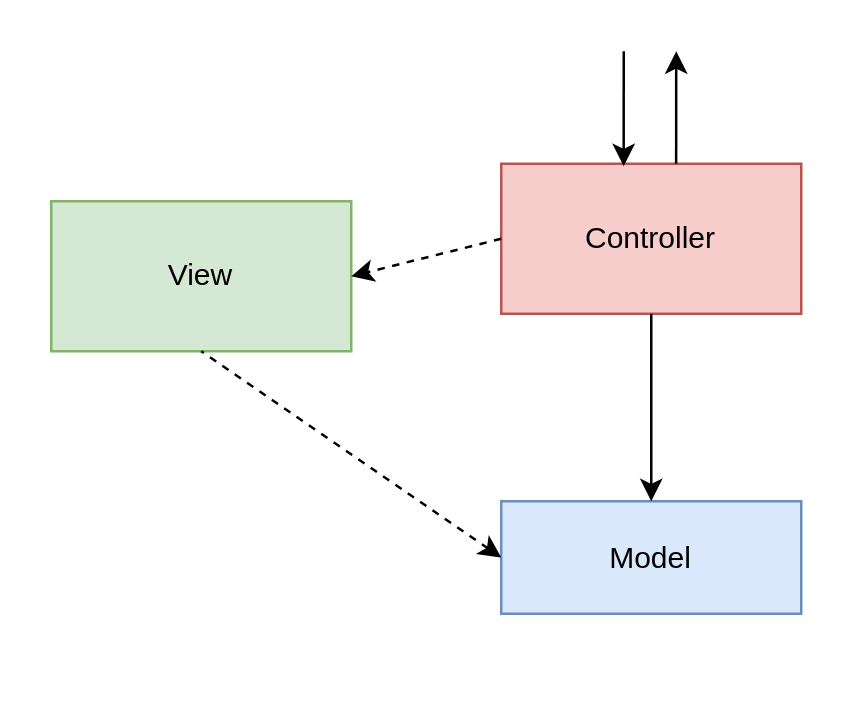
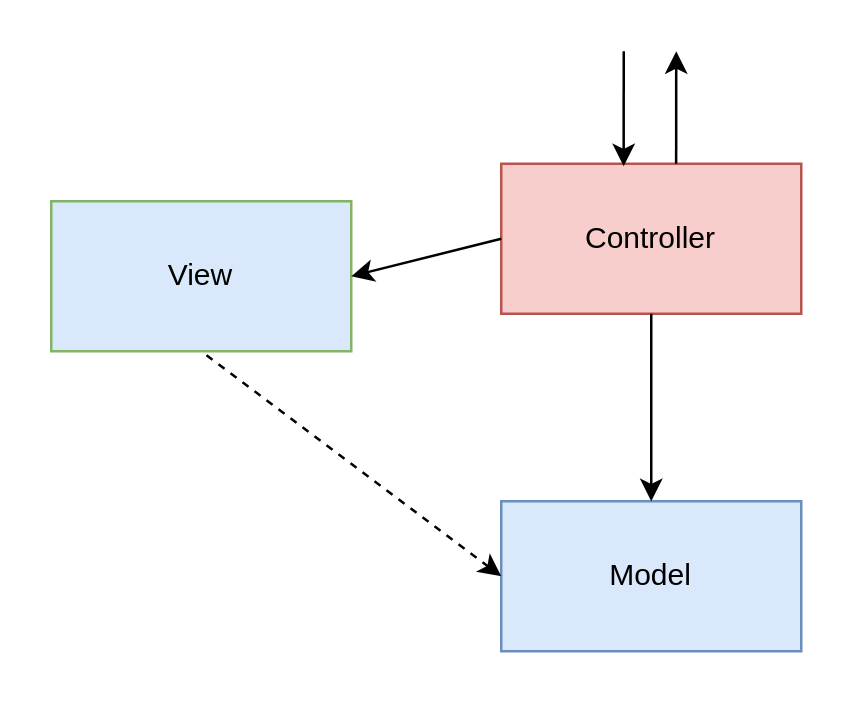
edge "Controller" -> "View": style dashed -> solid
node "View": fillcolor #d5e8d4 -> #dae8fc
node "Model": size 300x113 -> 300x150
